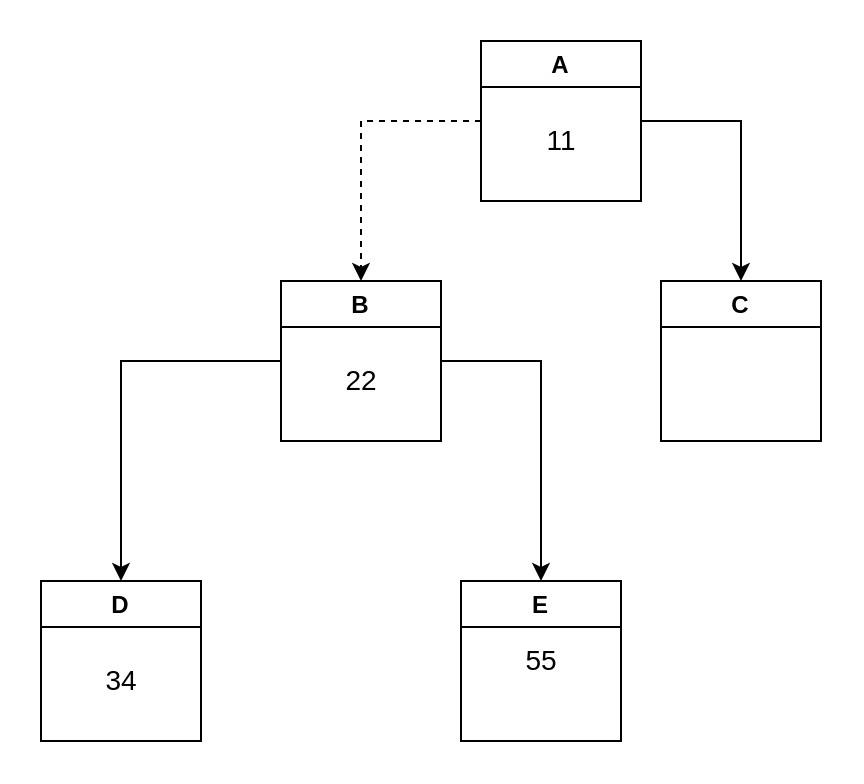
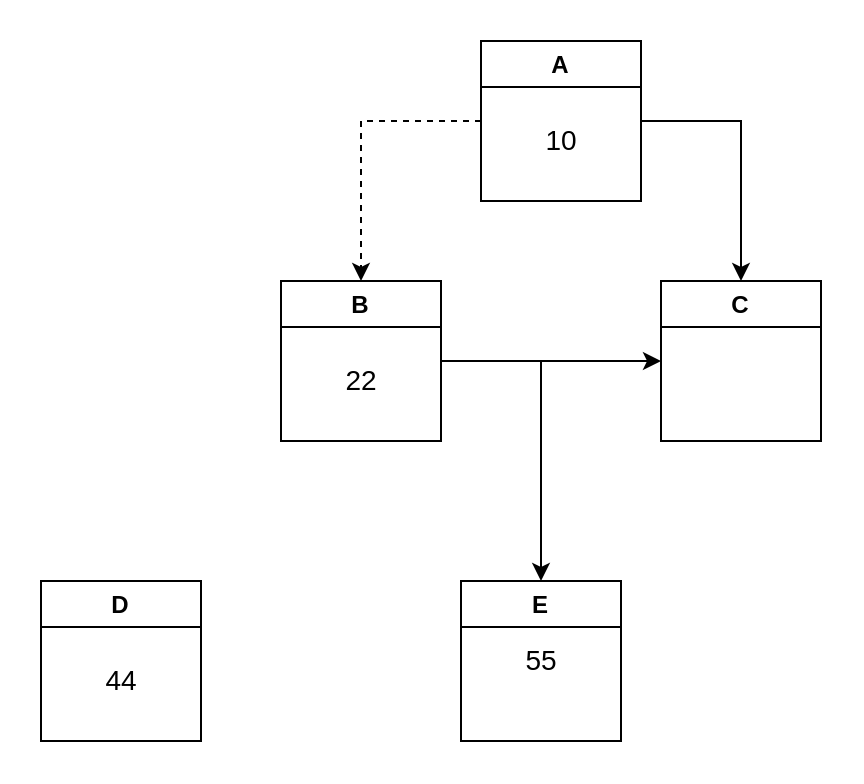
node "11": label "11" -> "10"
edge "B" -> "D": now "B" -> "C"
node "34": label "34" -> "44"
